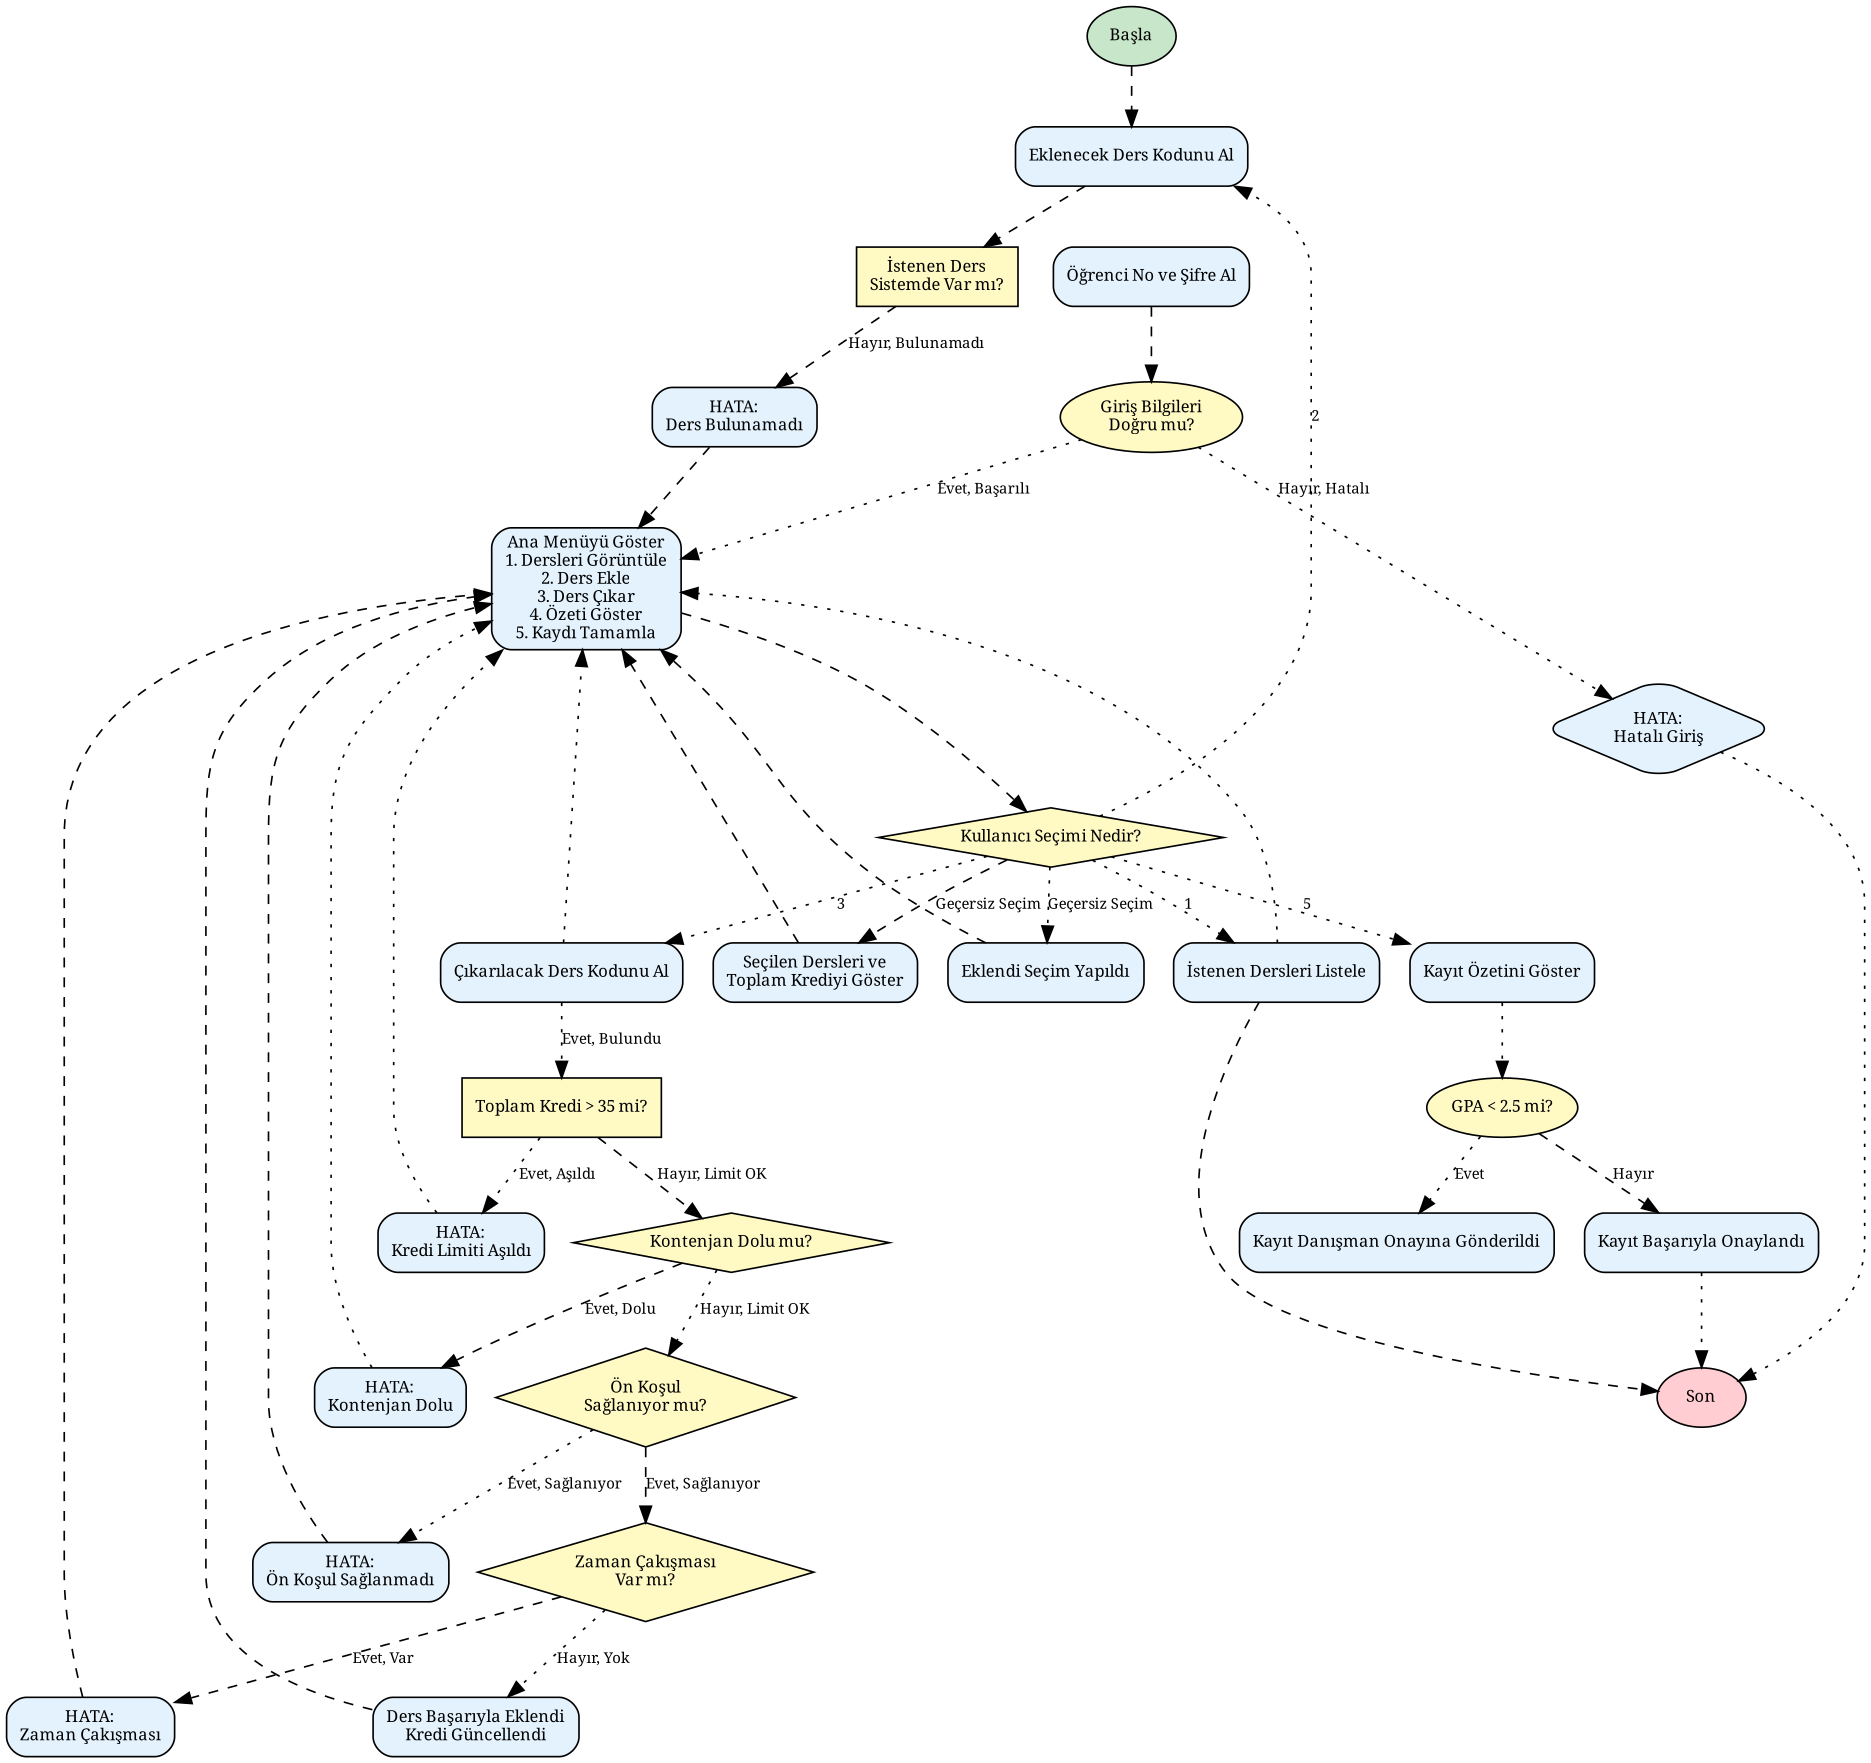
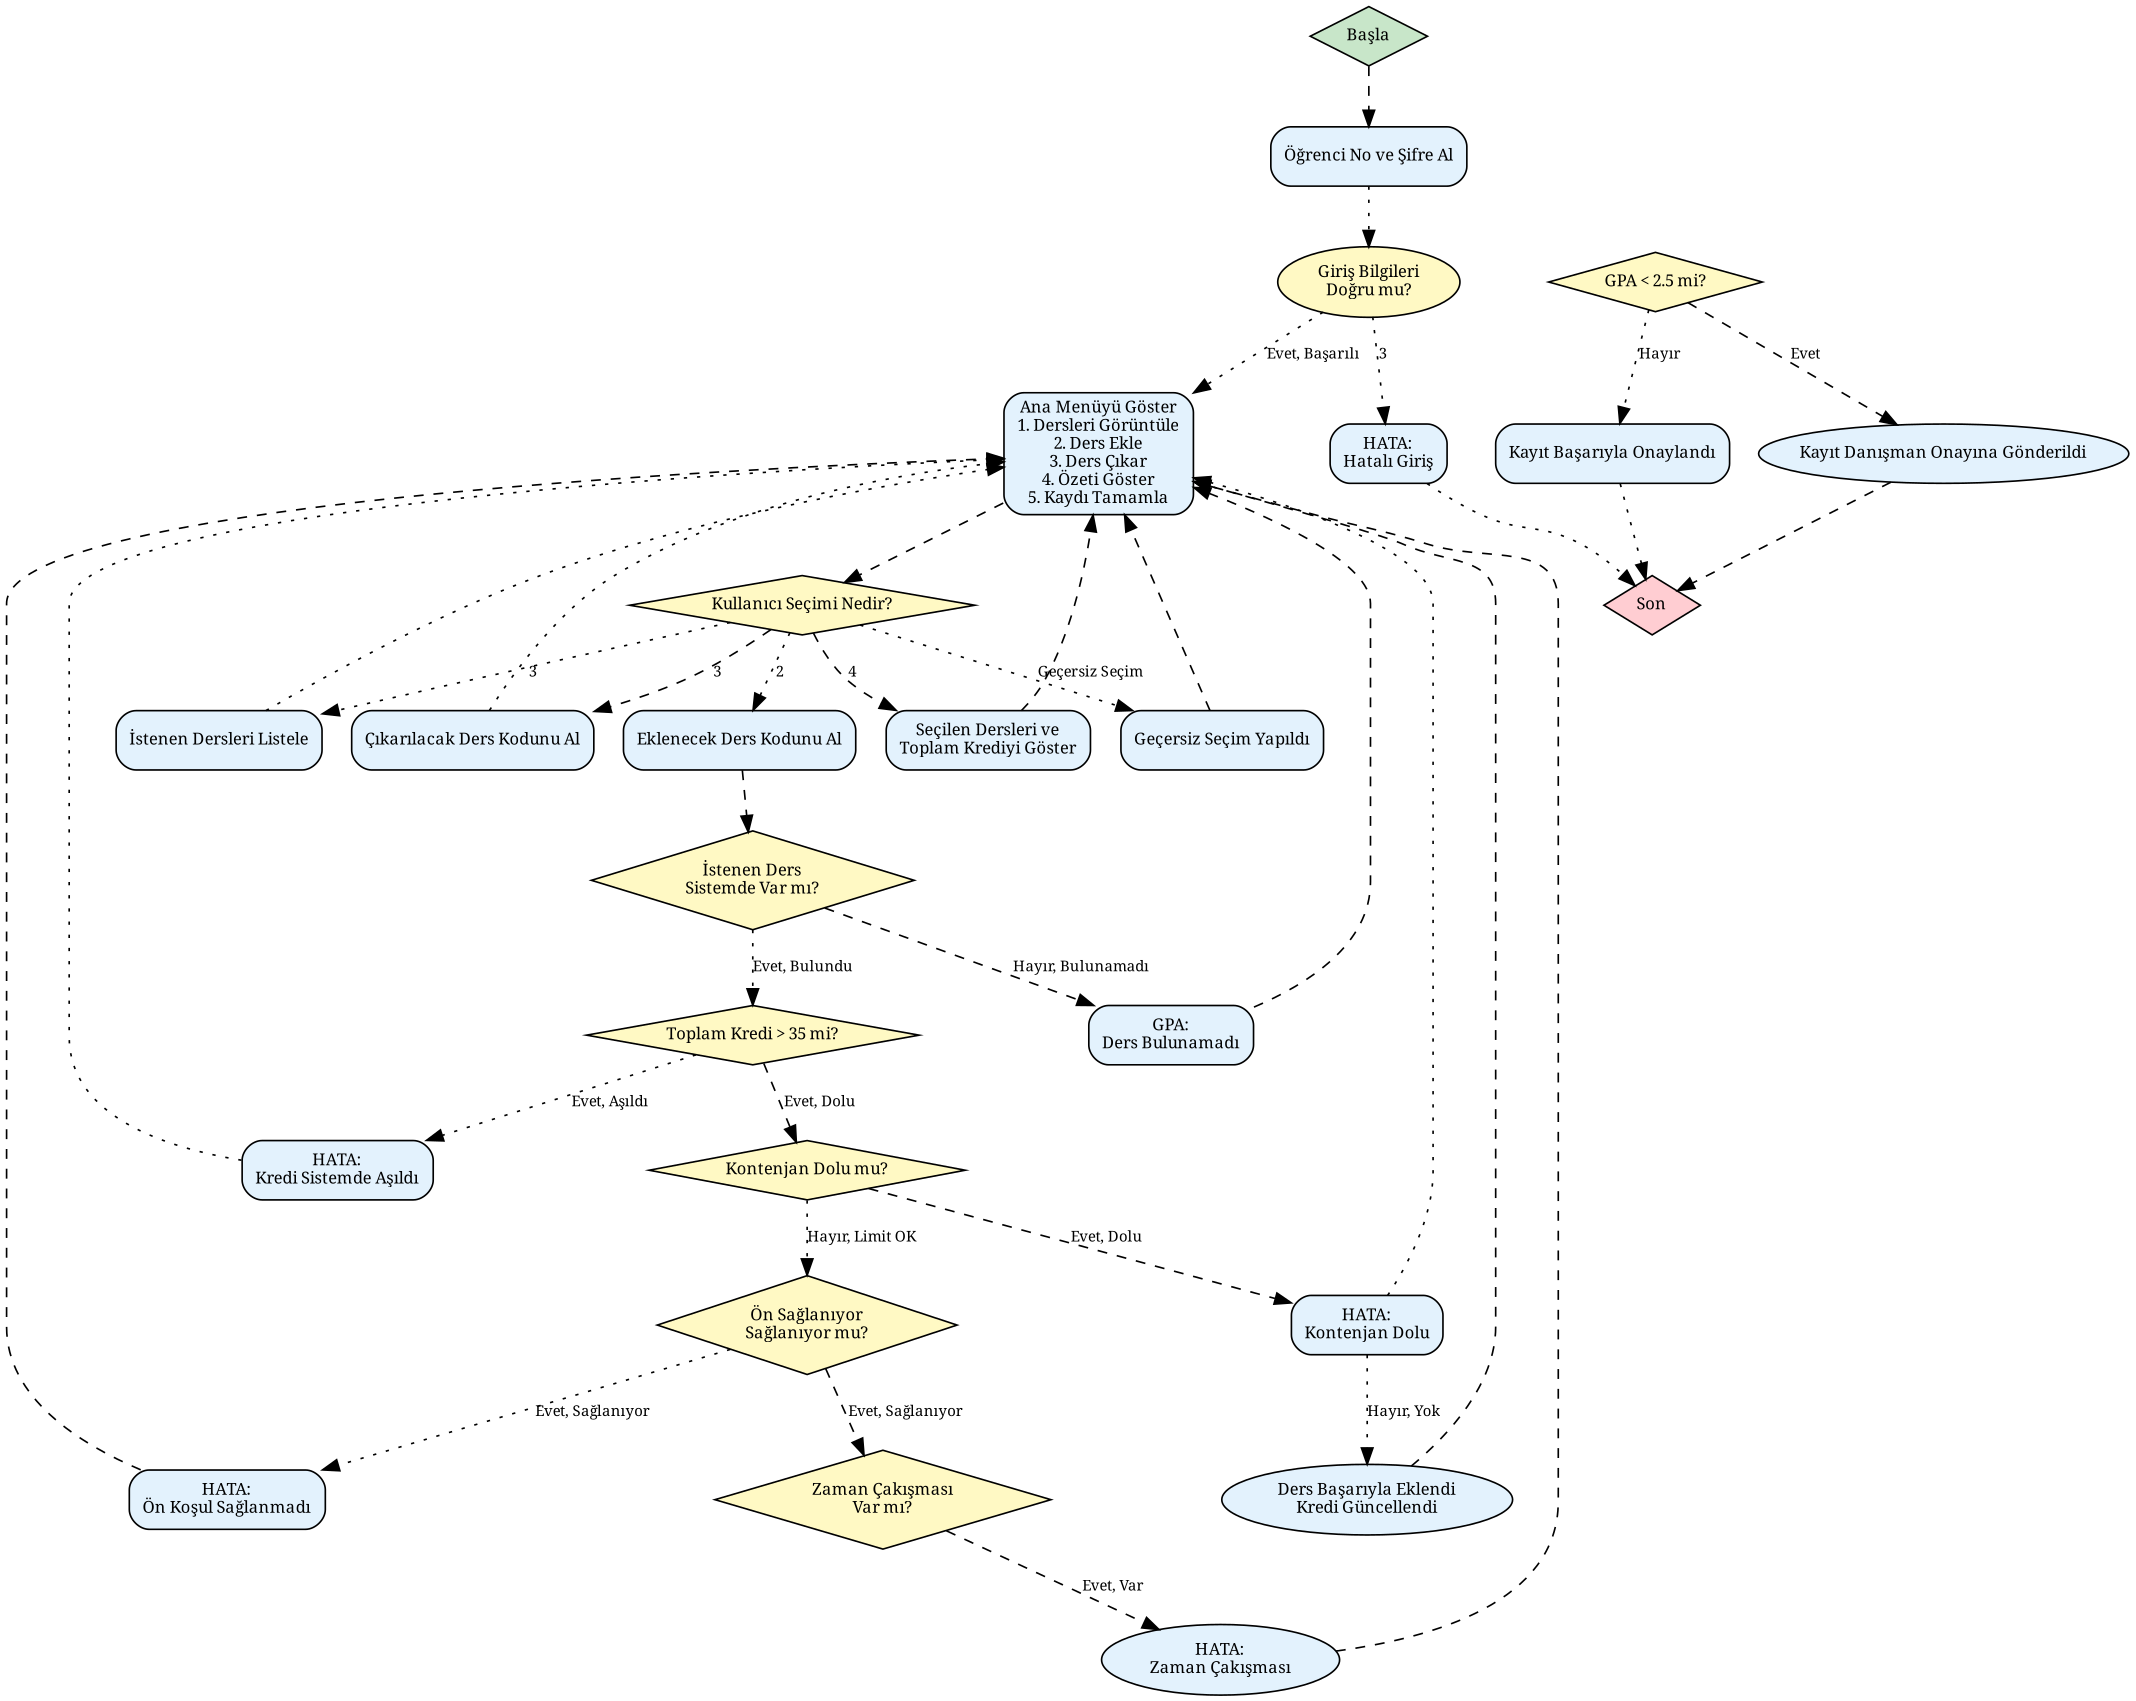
node "Başla": shape ellipse -> diamond
edge "Başla" -> "Eklenecek Ders Kodunu Al": now "Başla" -> "Öğrenci No ve Şifre Al"
node "İstenen Ders Sistemde Var mı?": shape box -> diamond
edge "Öğrenci No ve Şifre Al" -> "Giriş Bilgileri Doğru mu?": style dashed -> dotted
node "HATA: Ders Bulunamadı": label "HATA: Ders Bulunamadı" -> "GPA: Ders Bulunamadı"
edge "Giriş Bilgileri Doğru mu?" -> "HATA: Hatalı Giriş": label "Hayır, Hatalı" -> "3"
node "HATA: Hatalı Giriş": shape diamond -> box
edge "Kullanıcı Seçimi Nedir?" -> "Çıkarılacak Ders Kodunu Al": style dotted -> dashed
edge "Kullanıcı Seçimi Nedir?" -> "Seçilen Dersleri ve Toplam Krediyi Göster": label "Geçersiz Seçim" -> "4"
edge "Kullanıcı Seçimi Nedir?" -> "İstenen Dersleri Listele": label "1" -> "3"
node "Eklendi Seçim Yapıldı": label "Eklendi Seçim Yapıldı" -> "Geçersiz Seçim Yapıldı"
node "Kayıt Özetini Göster": removed
edge "Çıkarılacak Ders Kodunu Al" -> "Toplam Kredi > 35 mi?": now "İstenen Ders Sistemde Var mı?" -> "Toplam Kredi > 35 mi?"
node "Toplam Kredi > 35 mi?": shape box -> diamond
node "GPA < 2.5 mi?": shape ellipse -> diamond
edge "GPA < 2.5 mi?" -> "Kayıt Danışman Onayına Gönderildi": style dotted -> dashed
edge "GPA < 2.5 mi?" -> "Kayıt Başarıyla Onaylandı": style dashed -> dotted
edge "Toplam Kredi > 35 mi?" -> "Kontenjan Dolu mu?": label "Hayır, Limit OK" -> "Evet, Dolu"
node "HATA: Kredi Limiti Aşıldı": label "HATA: Kredi Limiti Aşıldı" -> "HATA: Kredi Sistemde Aşıldı"
node "Kayıt Danışman Onayına Gönderildi": shape box -> ellipse
edge "İstenen Dersleri Listele" -> "Son": now "Kayıt Danışman Onayına Gönderildi" -> "Son"
node "Ön Koşul Sağlanıyor mu?": label "Ön Koşul Sağlanıyor mu?" -> "Ön Sağlanıyor Sağlanıyor mu?"
node "Son": shape ellipse -> diamond
edge "Zaman Çakışması Var mı?" -> "Ders Başarıyla Eklendi Kredi Güncellendi": now "HATA: Kontenjan Dolu" -> "Ders Başarıyla Eklendi Kredi Güncellendi"
node "HATA: Zaman Çakışması": shape box -> ellipse
node "Ders Başarıyla Eklendi Kredi Güncellendi": shape box -> ellipse
